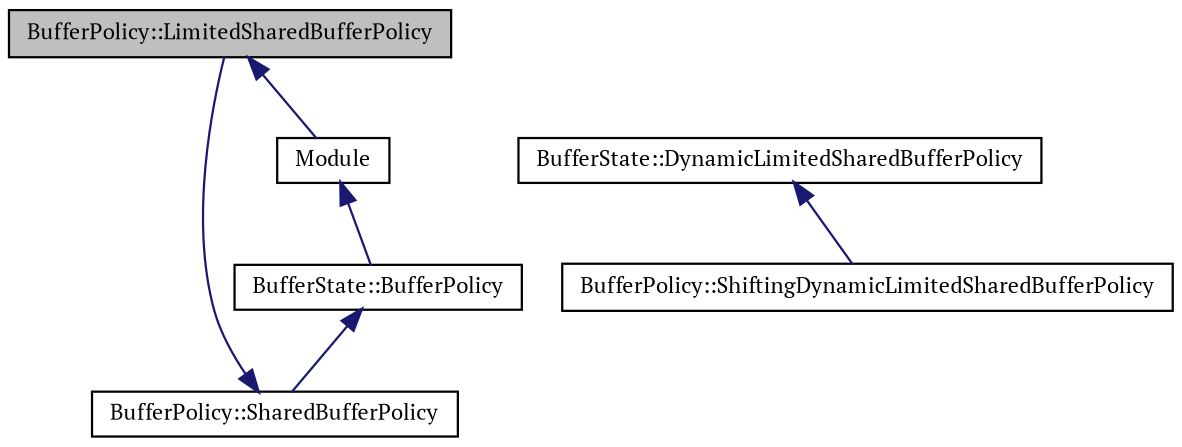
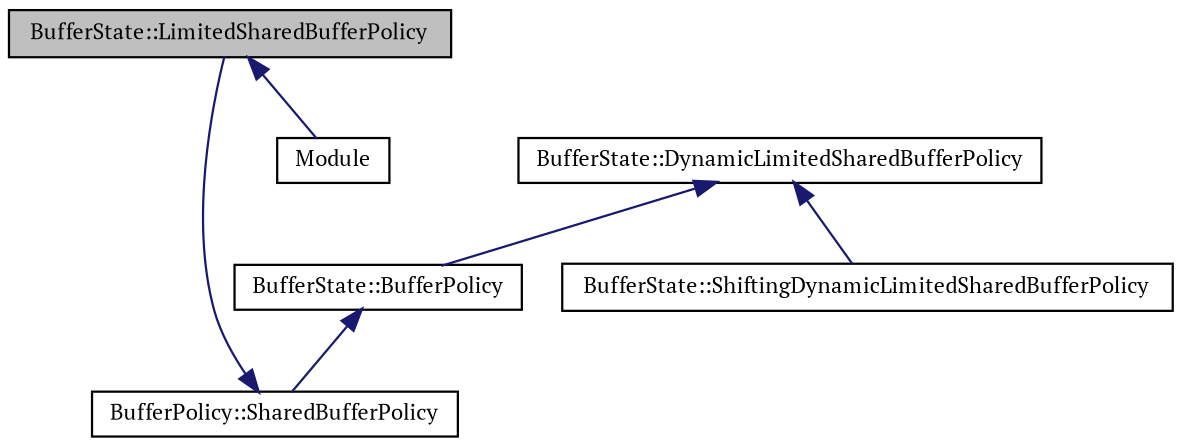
node "BufferPolicy::LimitedSharedBufferPolicy": label "BufferPolicy::LimitedSharedBufferPolicy" -> "BufferState::LimitedSharedBufferPolicy"
edge "BufferState::BufferPolicy" -> "Module": now "BufferState::BufferPolicy" -> "BufferState::DynamicLimitedSharedBufferPolicy"
node "BufferPolicy::ShiftingDynamicLimitedSharedBufferPolicy": label "BufferPolicy::ShiftingDynamicLimitedSharedBufferPolicy" -> "BufferState::ShiftingDynamicLimitedSharedBufferPolicy"
